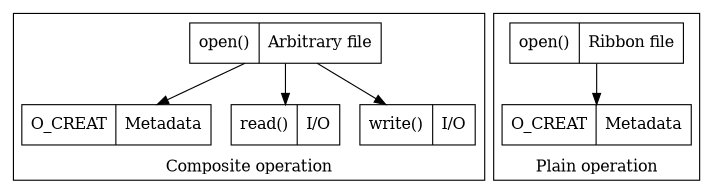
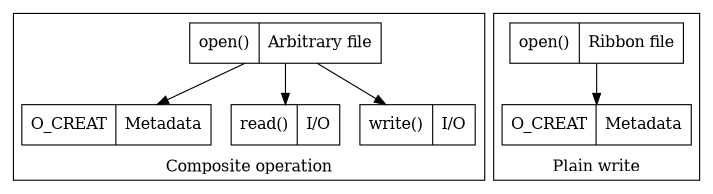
cluster "Plain operation": label "Plain operation" -> "Plain write"
